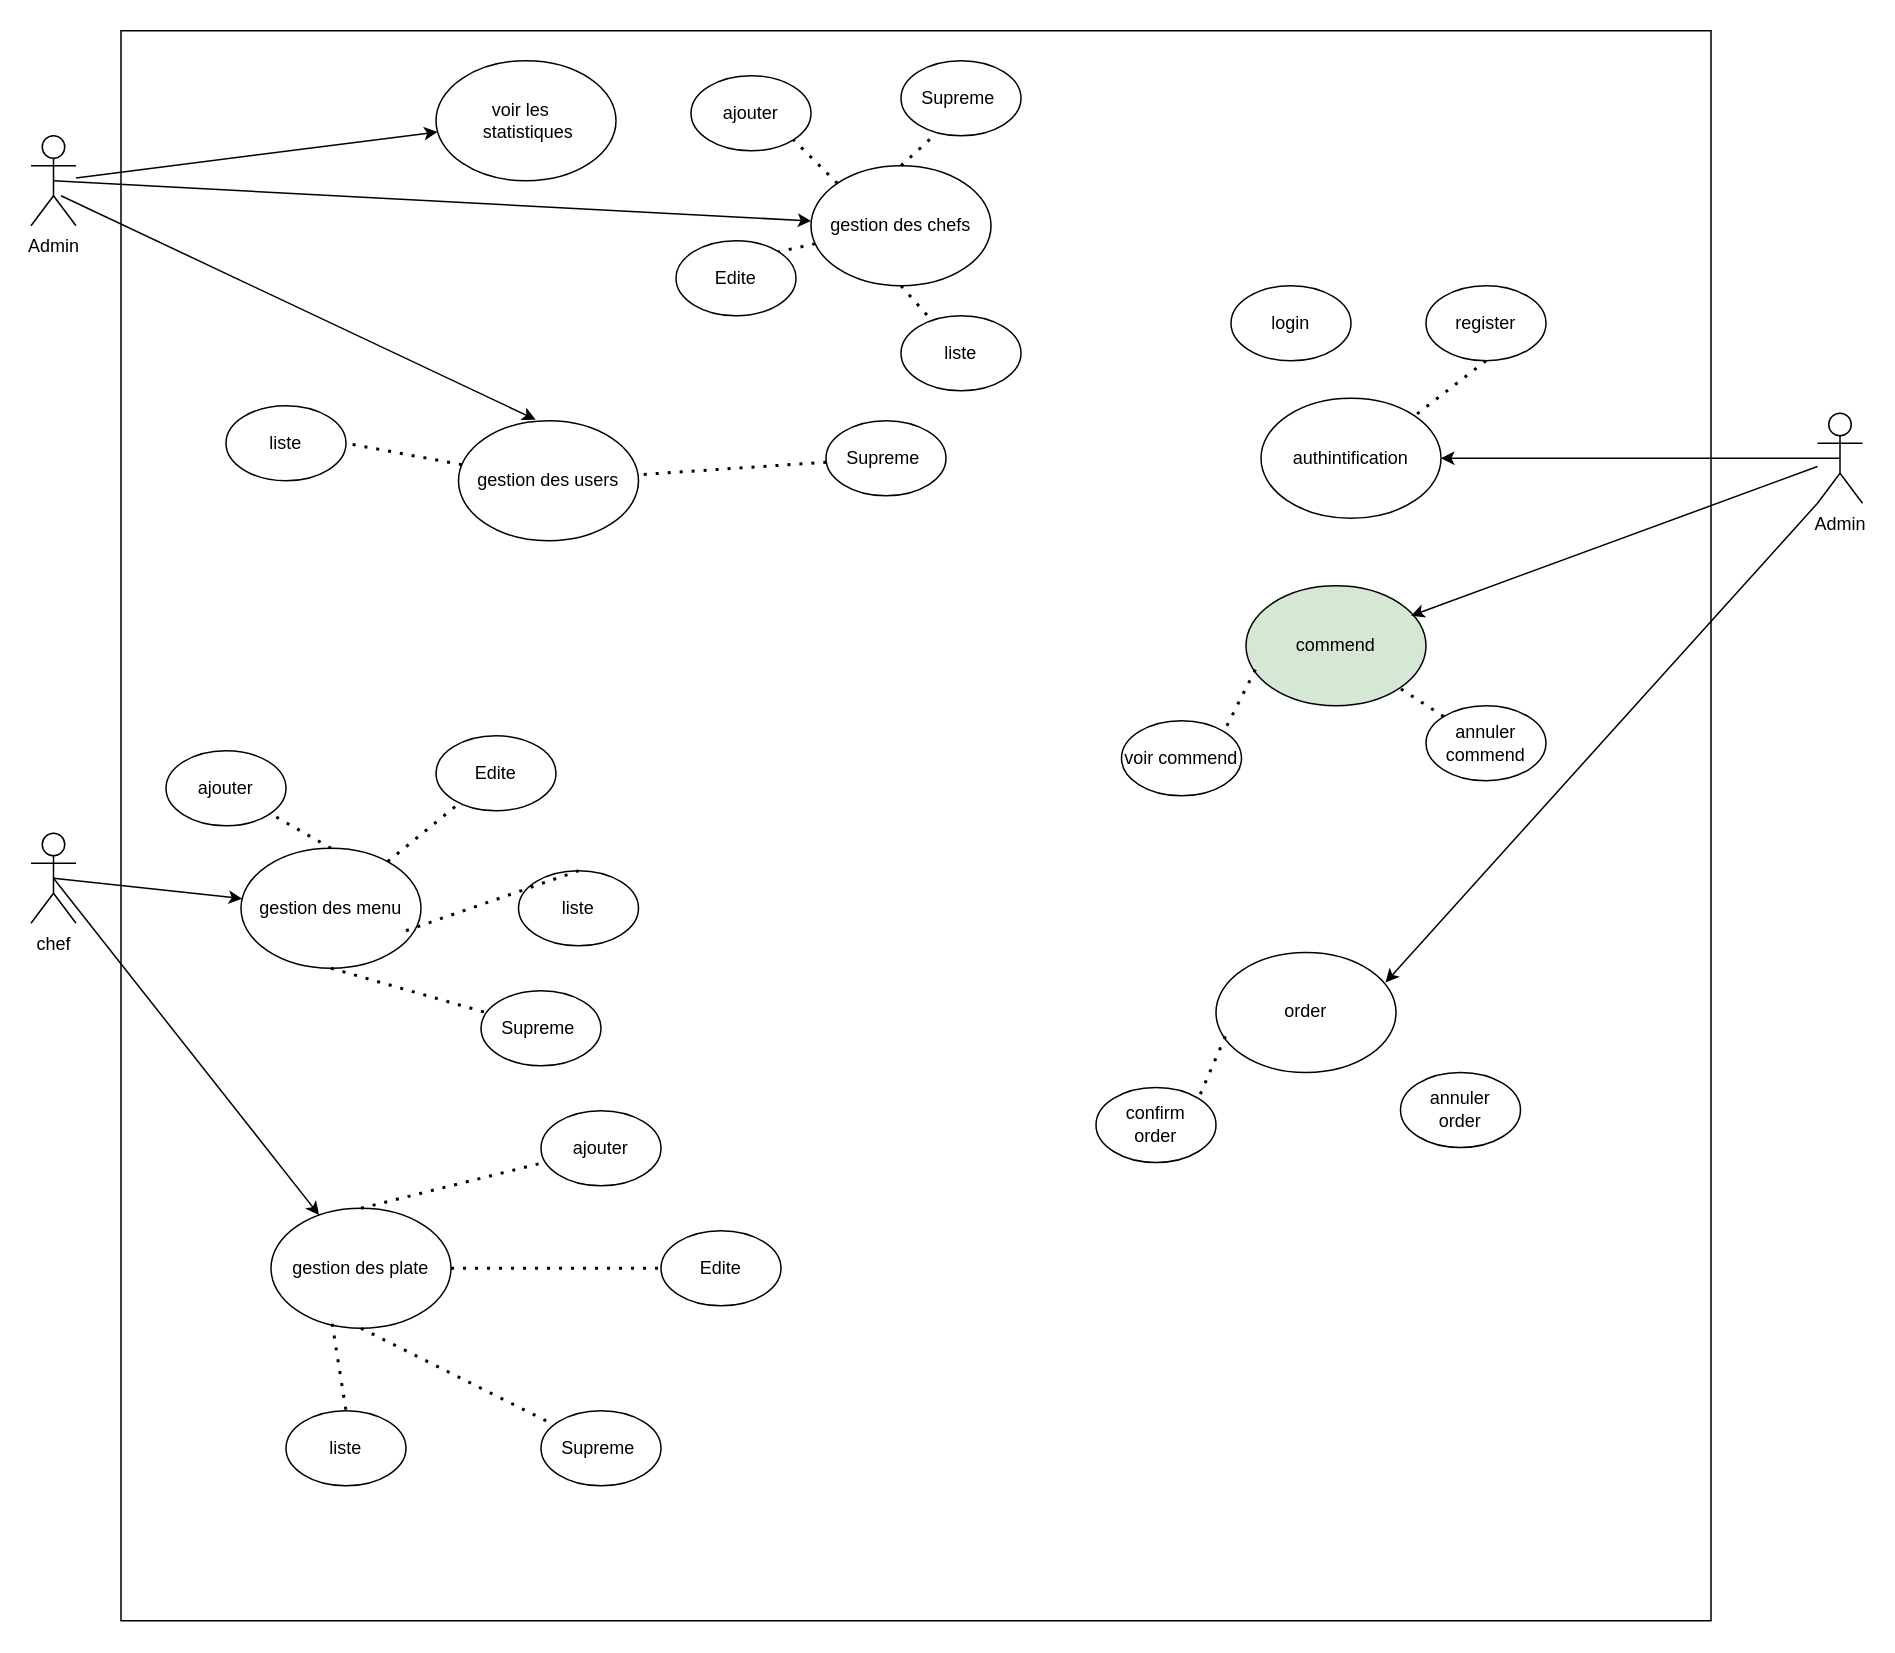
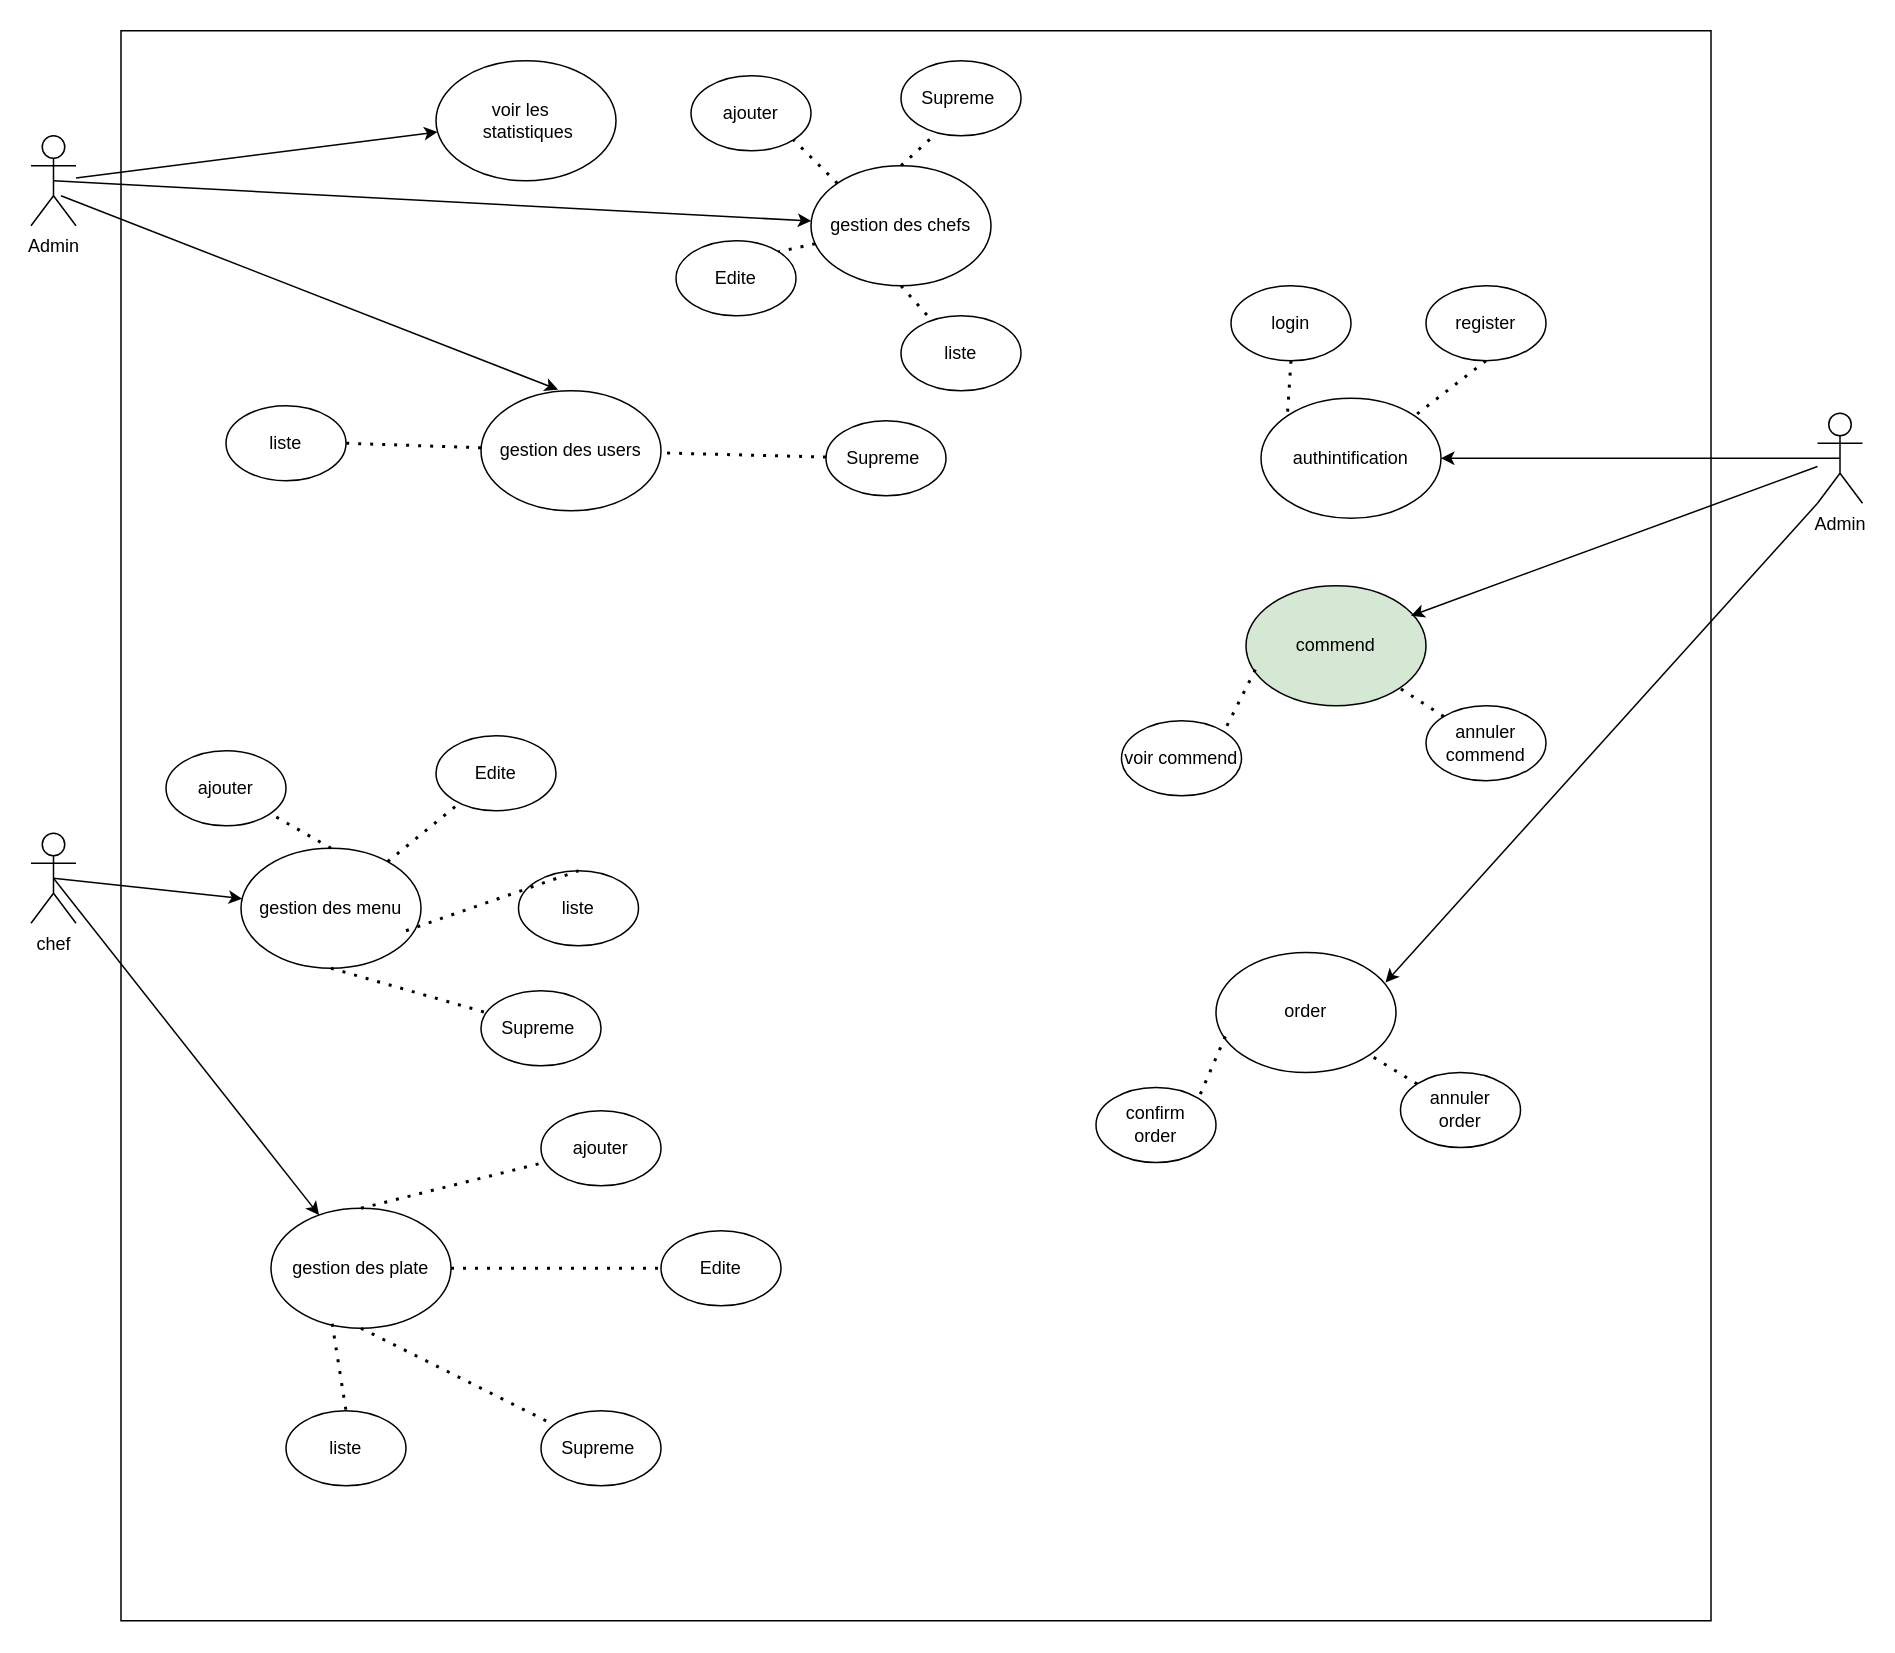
edge "login" -- "authintification": added
node "gestion des users": moved (548, 481) -> (571, 451)
edge "order" -- "annuler order": added
